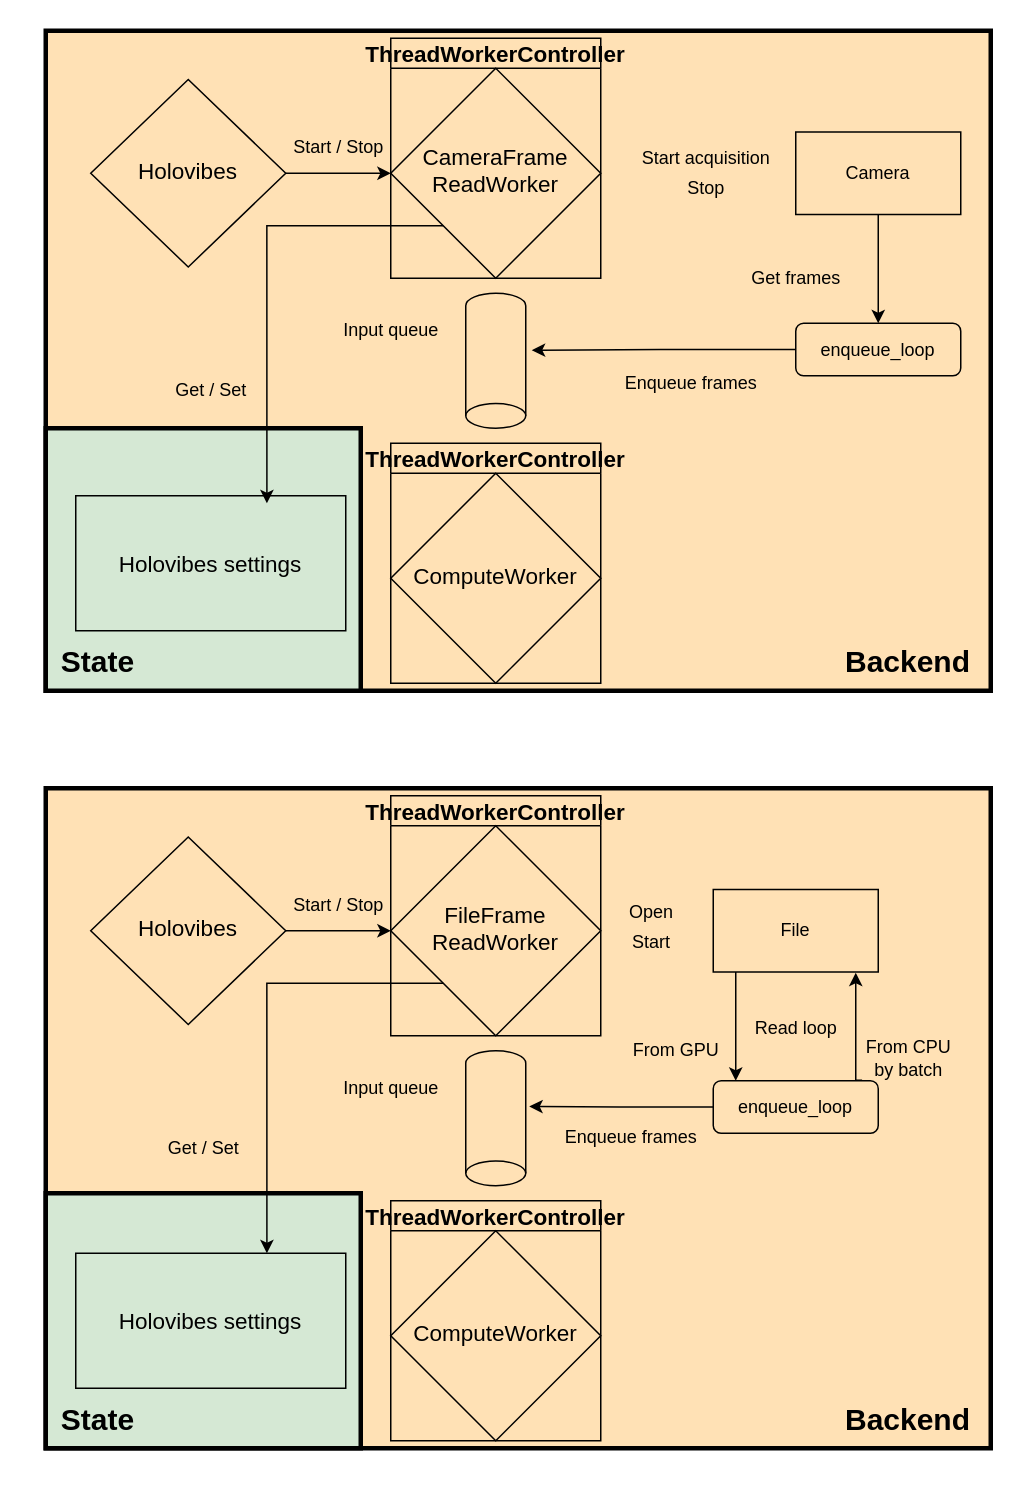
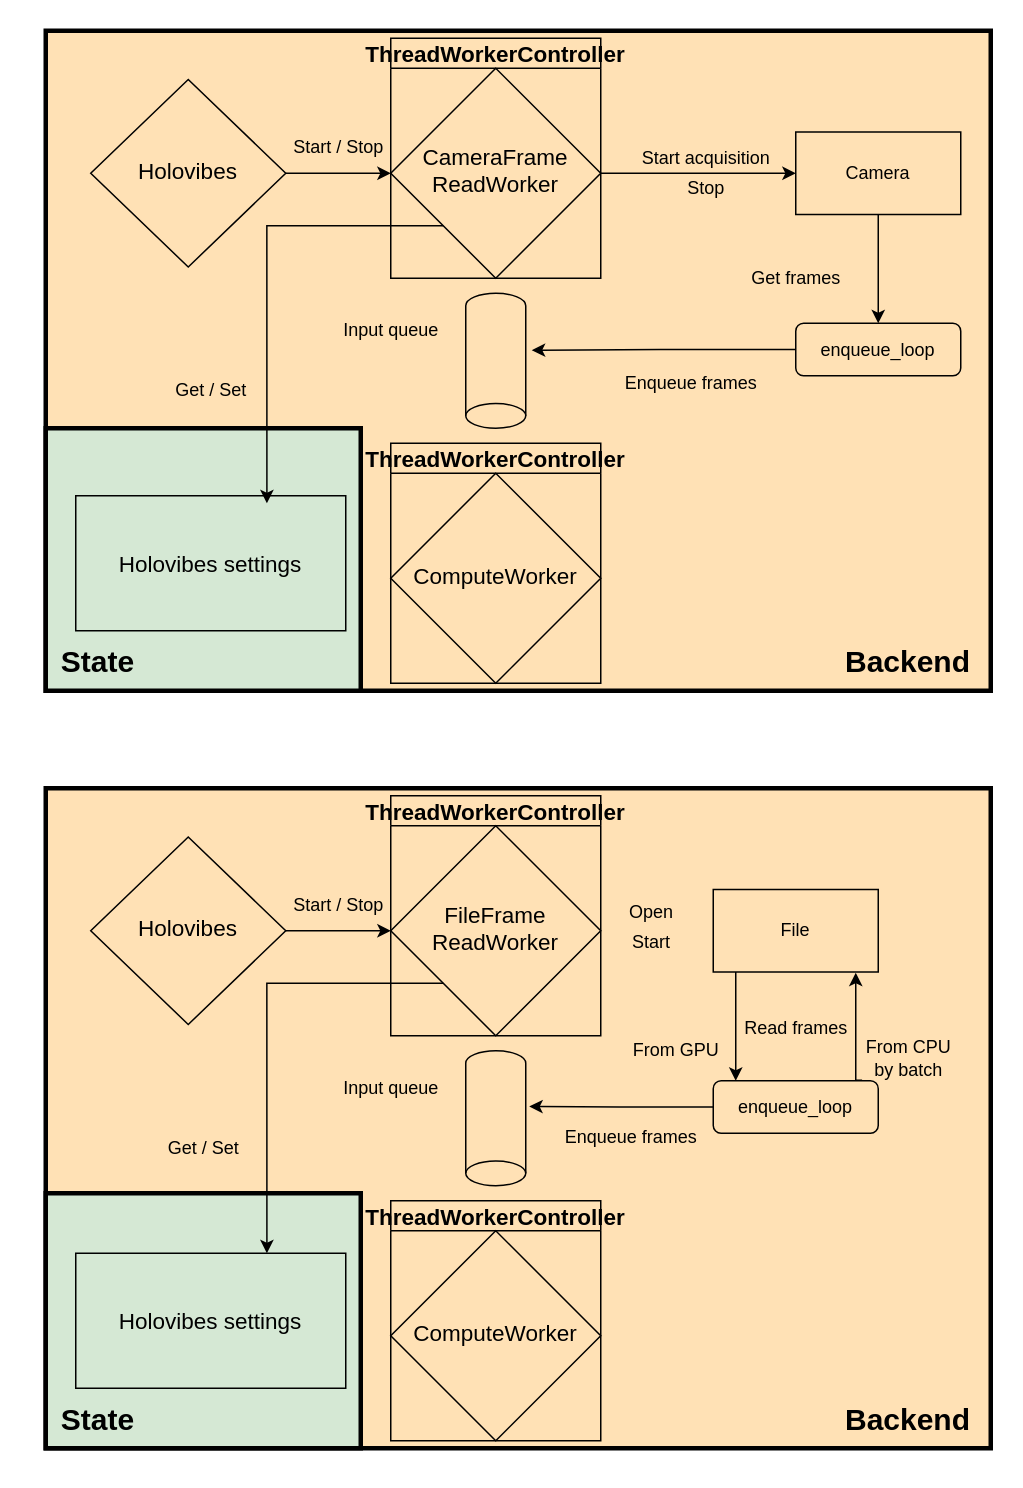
edge "CameraFrame ReadWorker" -> "Camera": added
node "Read loop": label "Read loop" -> "Read frames"
